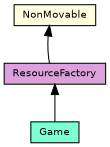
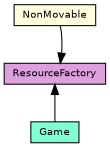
edge "ResourceFactory" -> "NonMovable": reversed
